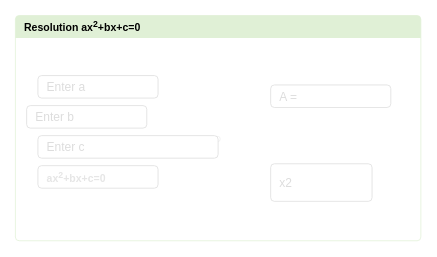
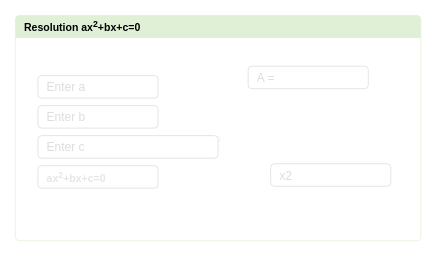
node "A =": moved (330, 96) -> (308, 77)
node "Enter b": moved (87, 117) -> (98, 117)
node "x2": size 101x38 -> 120x23
